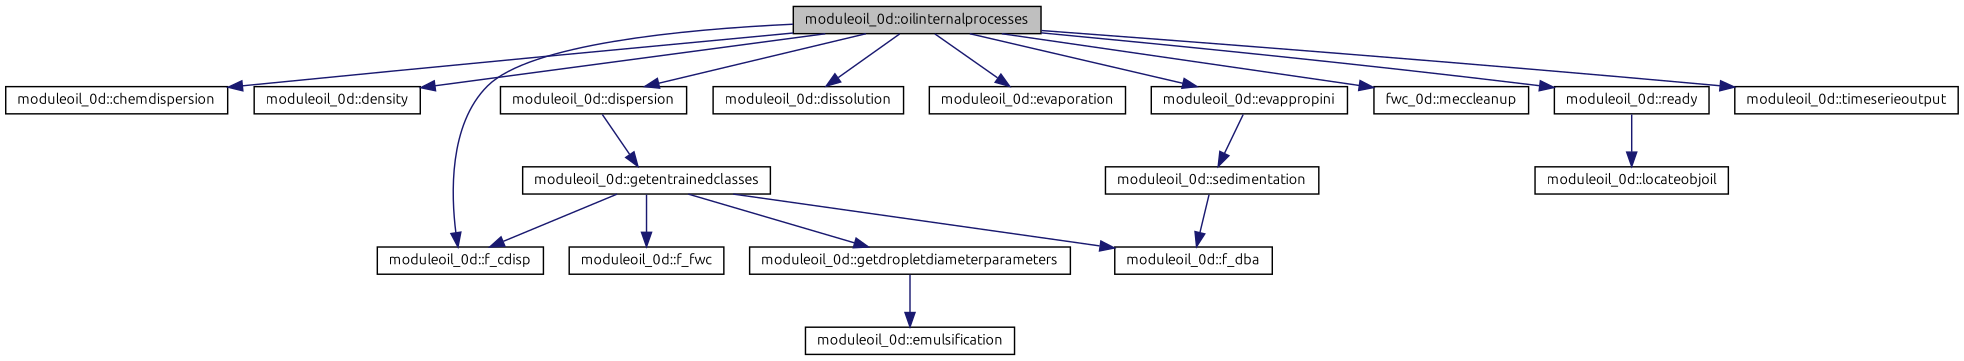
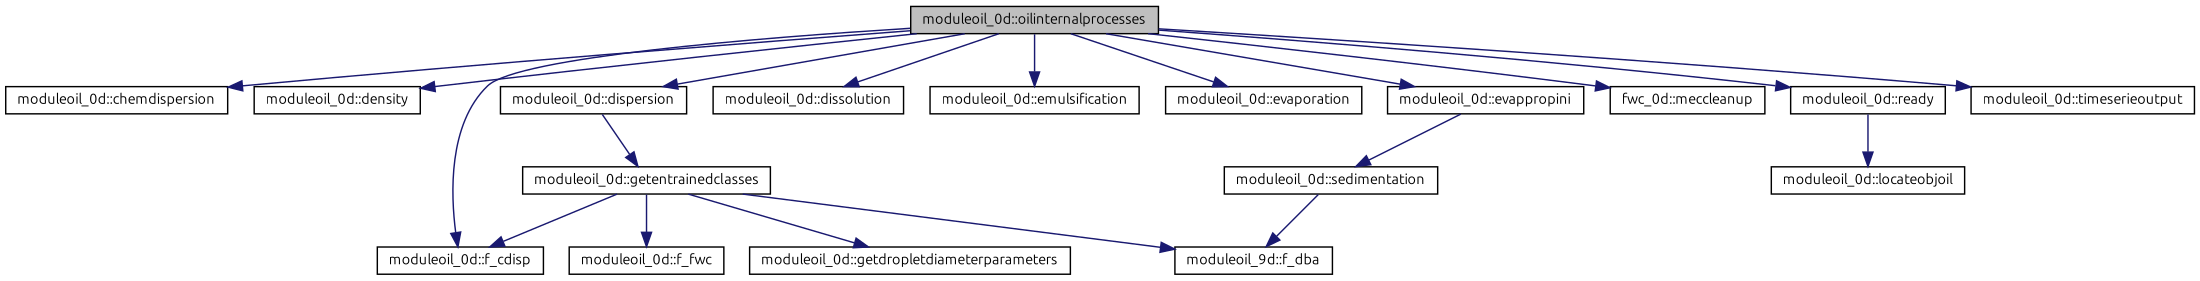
node "moduleoil_0d::f_dba": label "moduleoil_0d::f_dba" -> "moduleoil_9d::f_dba"
edge "moduleoil_0d::getdropletdiameterparameters" -> "moduleoil_0d::emulsification": now "moduleoil_0d::oilinternalprocesses" -> "moduleoil_0d::emulsification"
